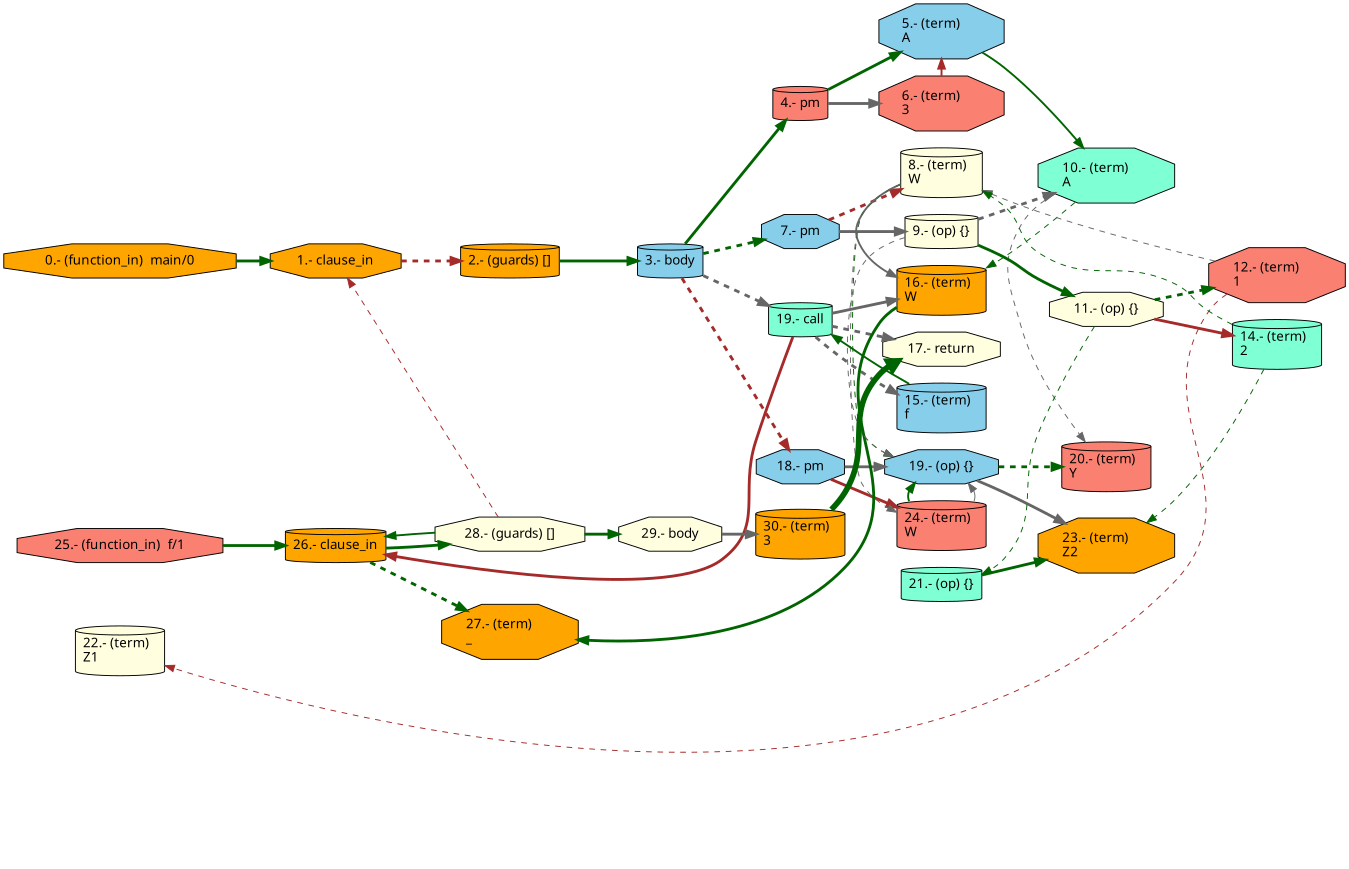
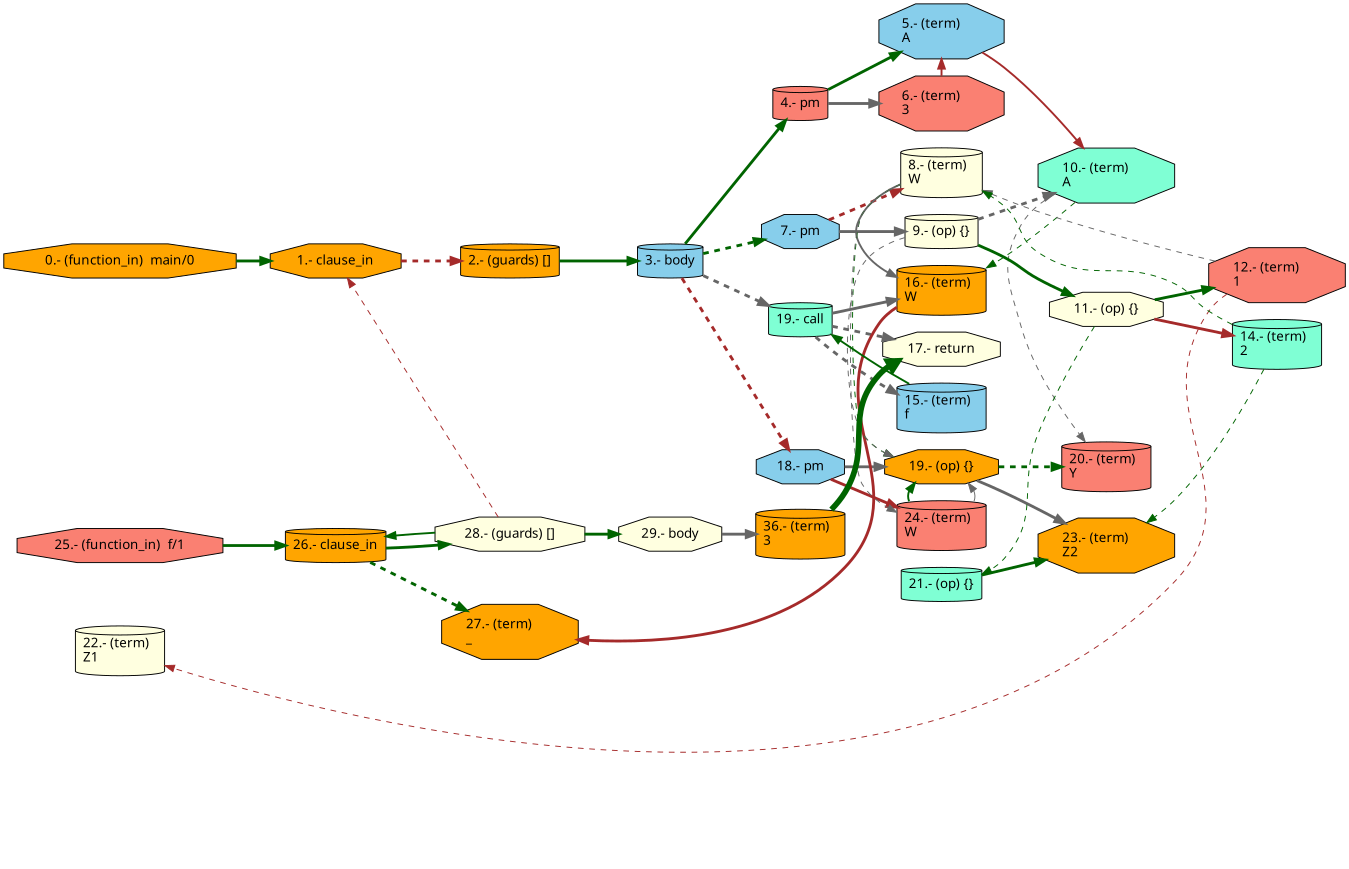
edge "5.- (term) A" -> "10.- (term) A": color darkgreen -> brown
edge "11.- (op) {}" -> "12.- (term) 1": style dashed -> bold
node "19.- (op) {}": fillcolor skyblue -> orange
node "30.- (term) 3": label "30.- (term) 3" -> "36.- (term) 3"
edge "16.- (term) W" -> "27.- (term) _": color darkgreen -> brown
edge "19.- call" -> "26.- clause_in": removed
